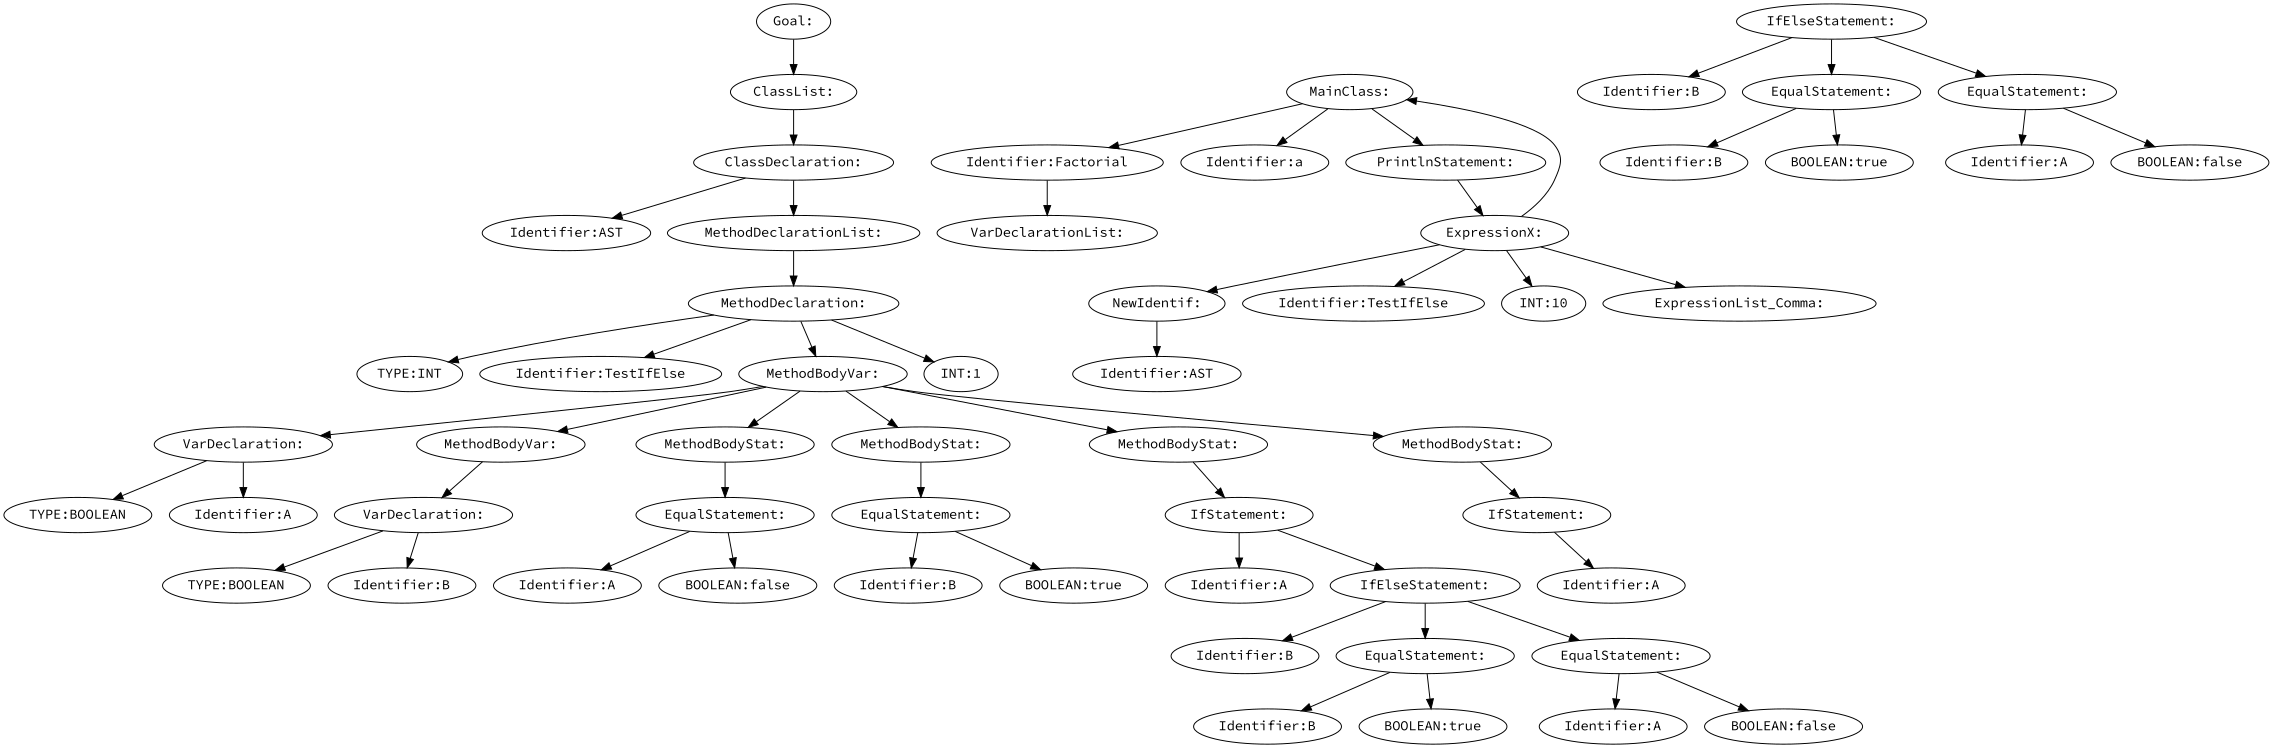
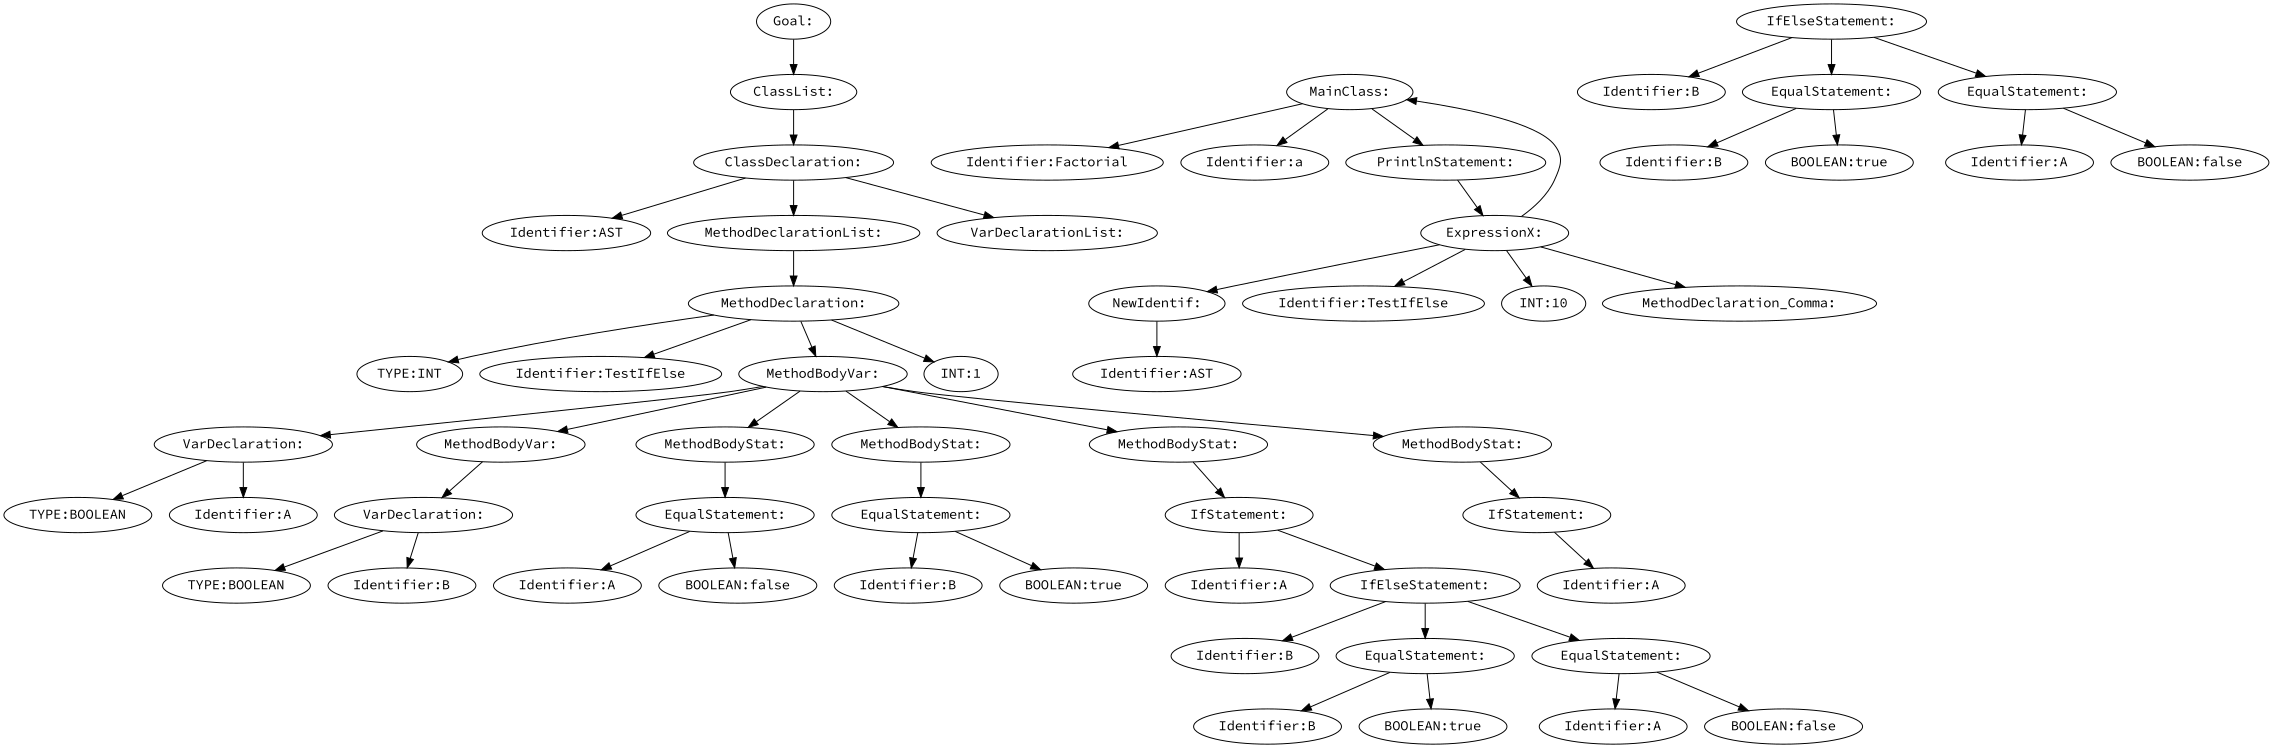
edge "Identifier:Factorial" -> "VarDeclarationList:": now "ClassDeclaration:" -> "VarDeclarationList:"
node "ExpressionList_Comma:": label "ExpressionList_Comma:" -> "MethodDeclaration_Comma:"
